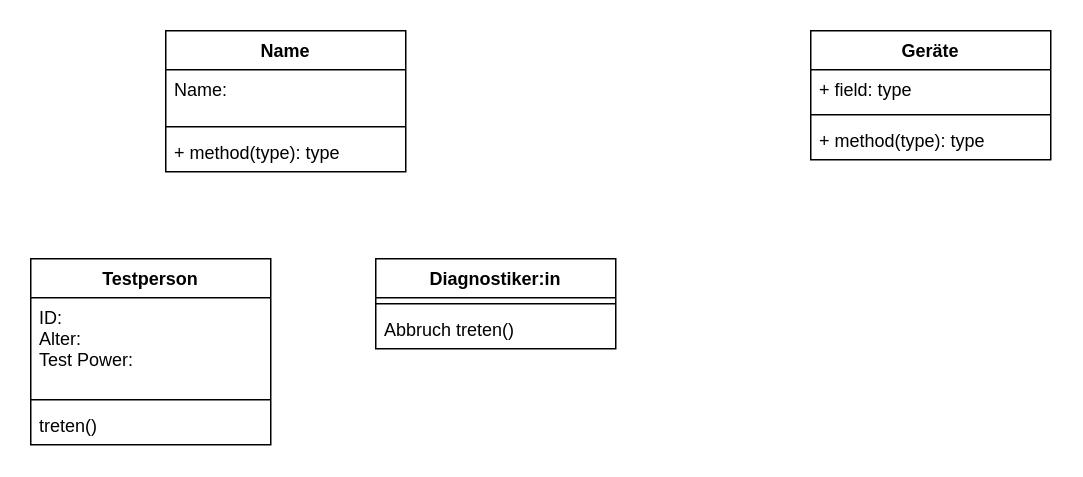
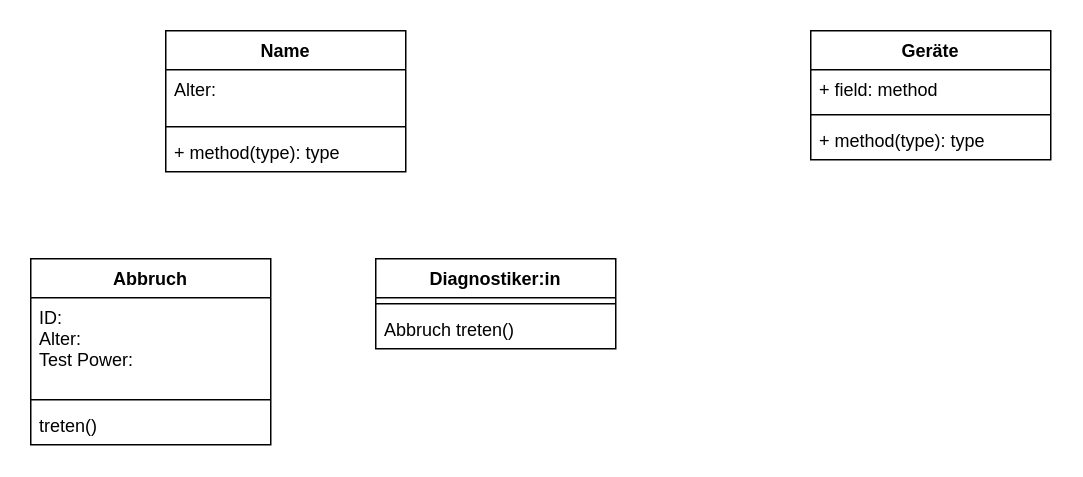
node "Name:": label "Name:" -> "Alter:"
node "+ field: type": label "+ field: type" -> "+ field: method"
node "Testperson": label "Testperson" -> "Abbruch"
